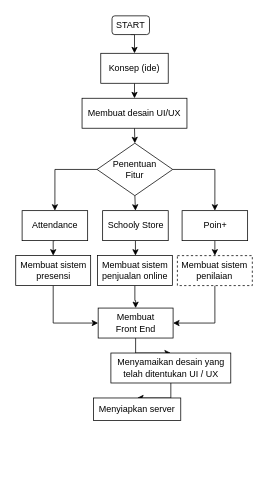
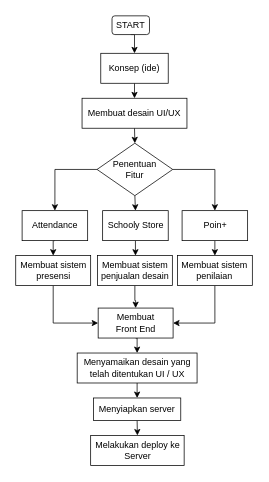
node "Membuat sistem penjualan online": label "Membuat sistem penjualan online" -> "Membuat sistem penjualan desain"
node "Membuat sistem penilaian": style dashed -> solid
node "Menyamaikan desain yang telah ditentukan UI / UX": moved (171, 368) -> (137, 368)
edge "Menyiapkan server" -> "Melakukan deploy ke Server": added
node "Melakukan deploy ke Server": added
